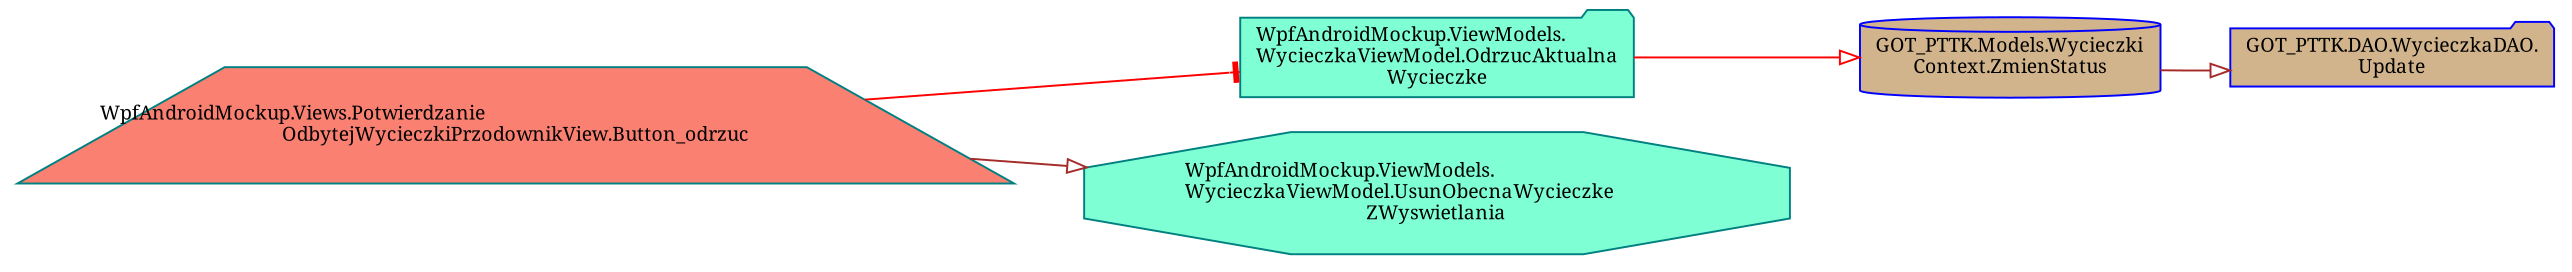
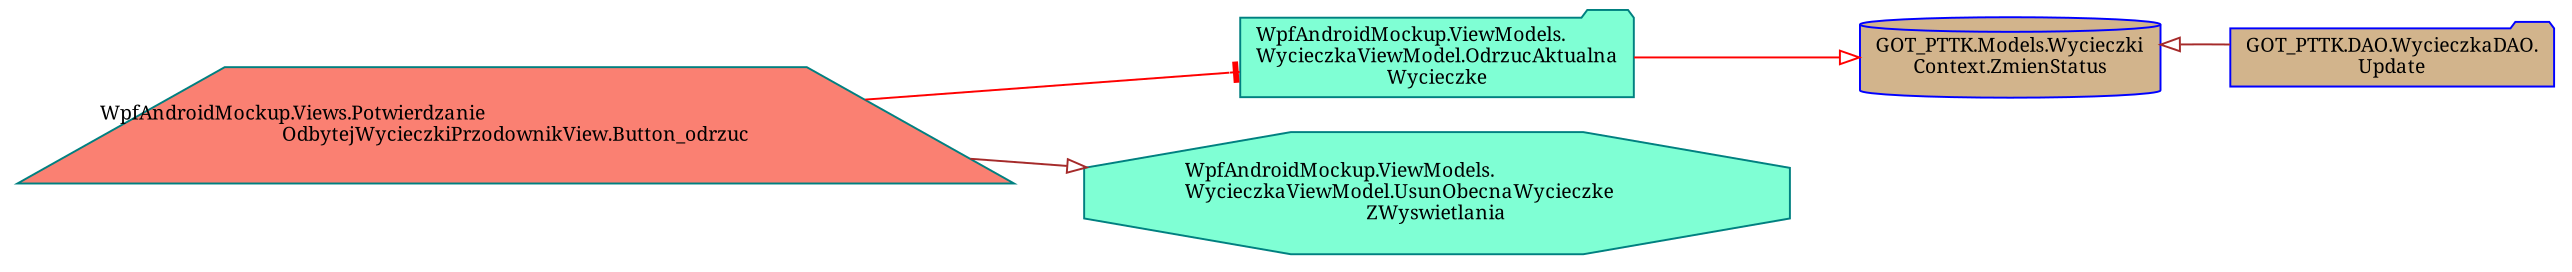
edge "GOT_PTTK.Models.Wycieczki Context.ZmienStatus" -> "GOT_PTTK.DAO.WycieczkaDAO. Update": reversed
